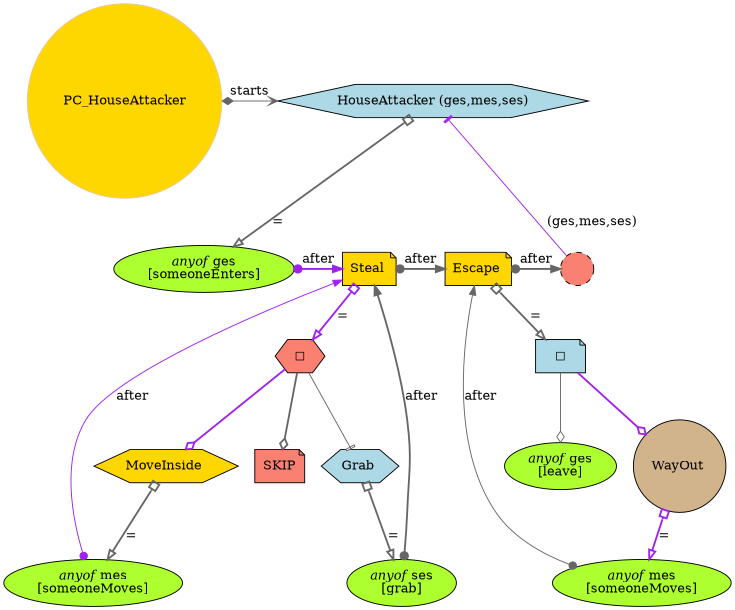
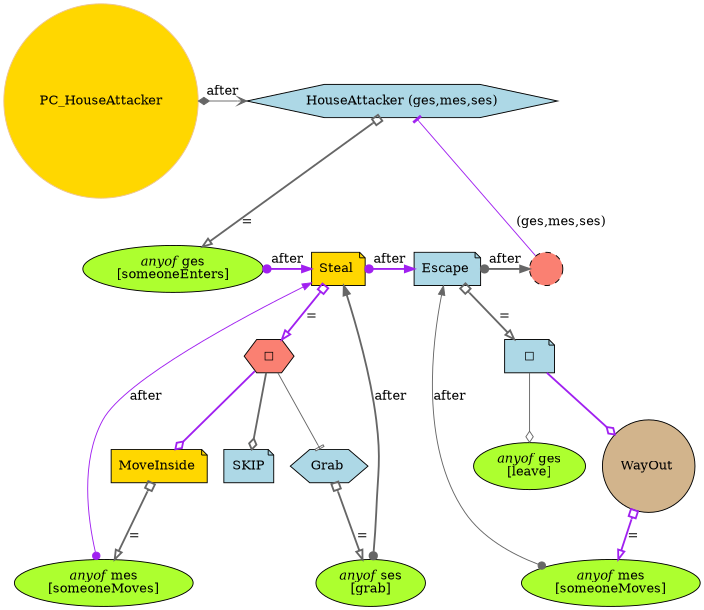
edge "PC_HouseAttacker" -- "HouseAttacker (ges,mes,ses)": label "starts" -> "after"
edge "Steal" -- "Escape": color gray40 -> purple
node "Escape": fillcolor gold -> lightblue
node "MoveInside": shape hexagon -> note
node "SKIP": fillcolor salmon -> lightblue
